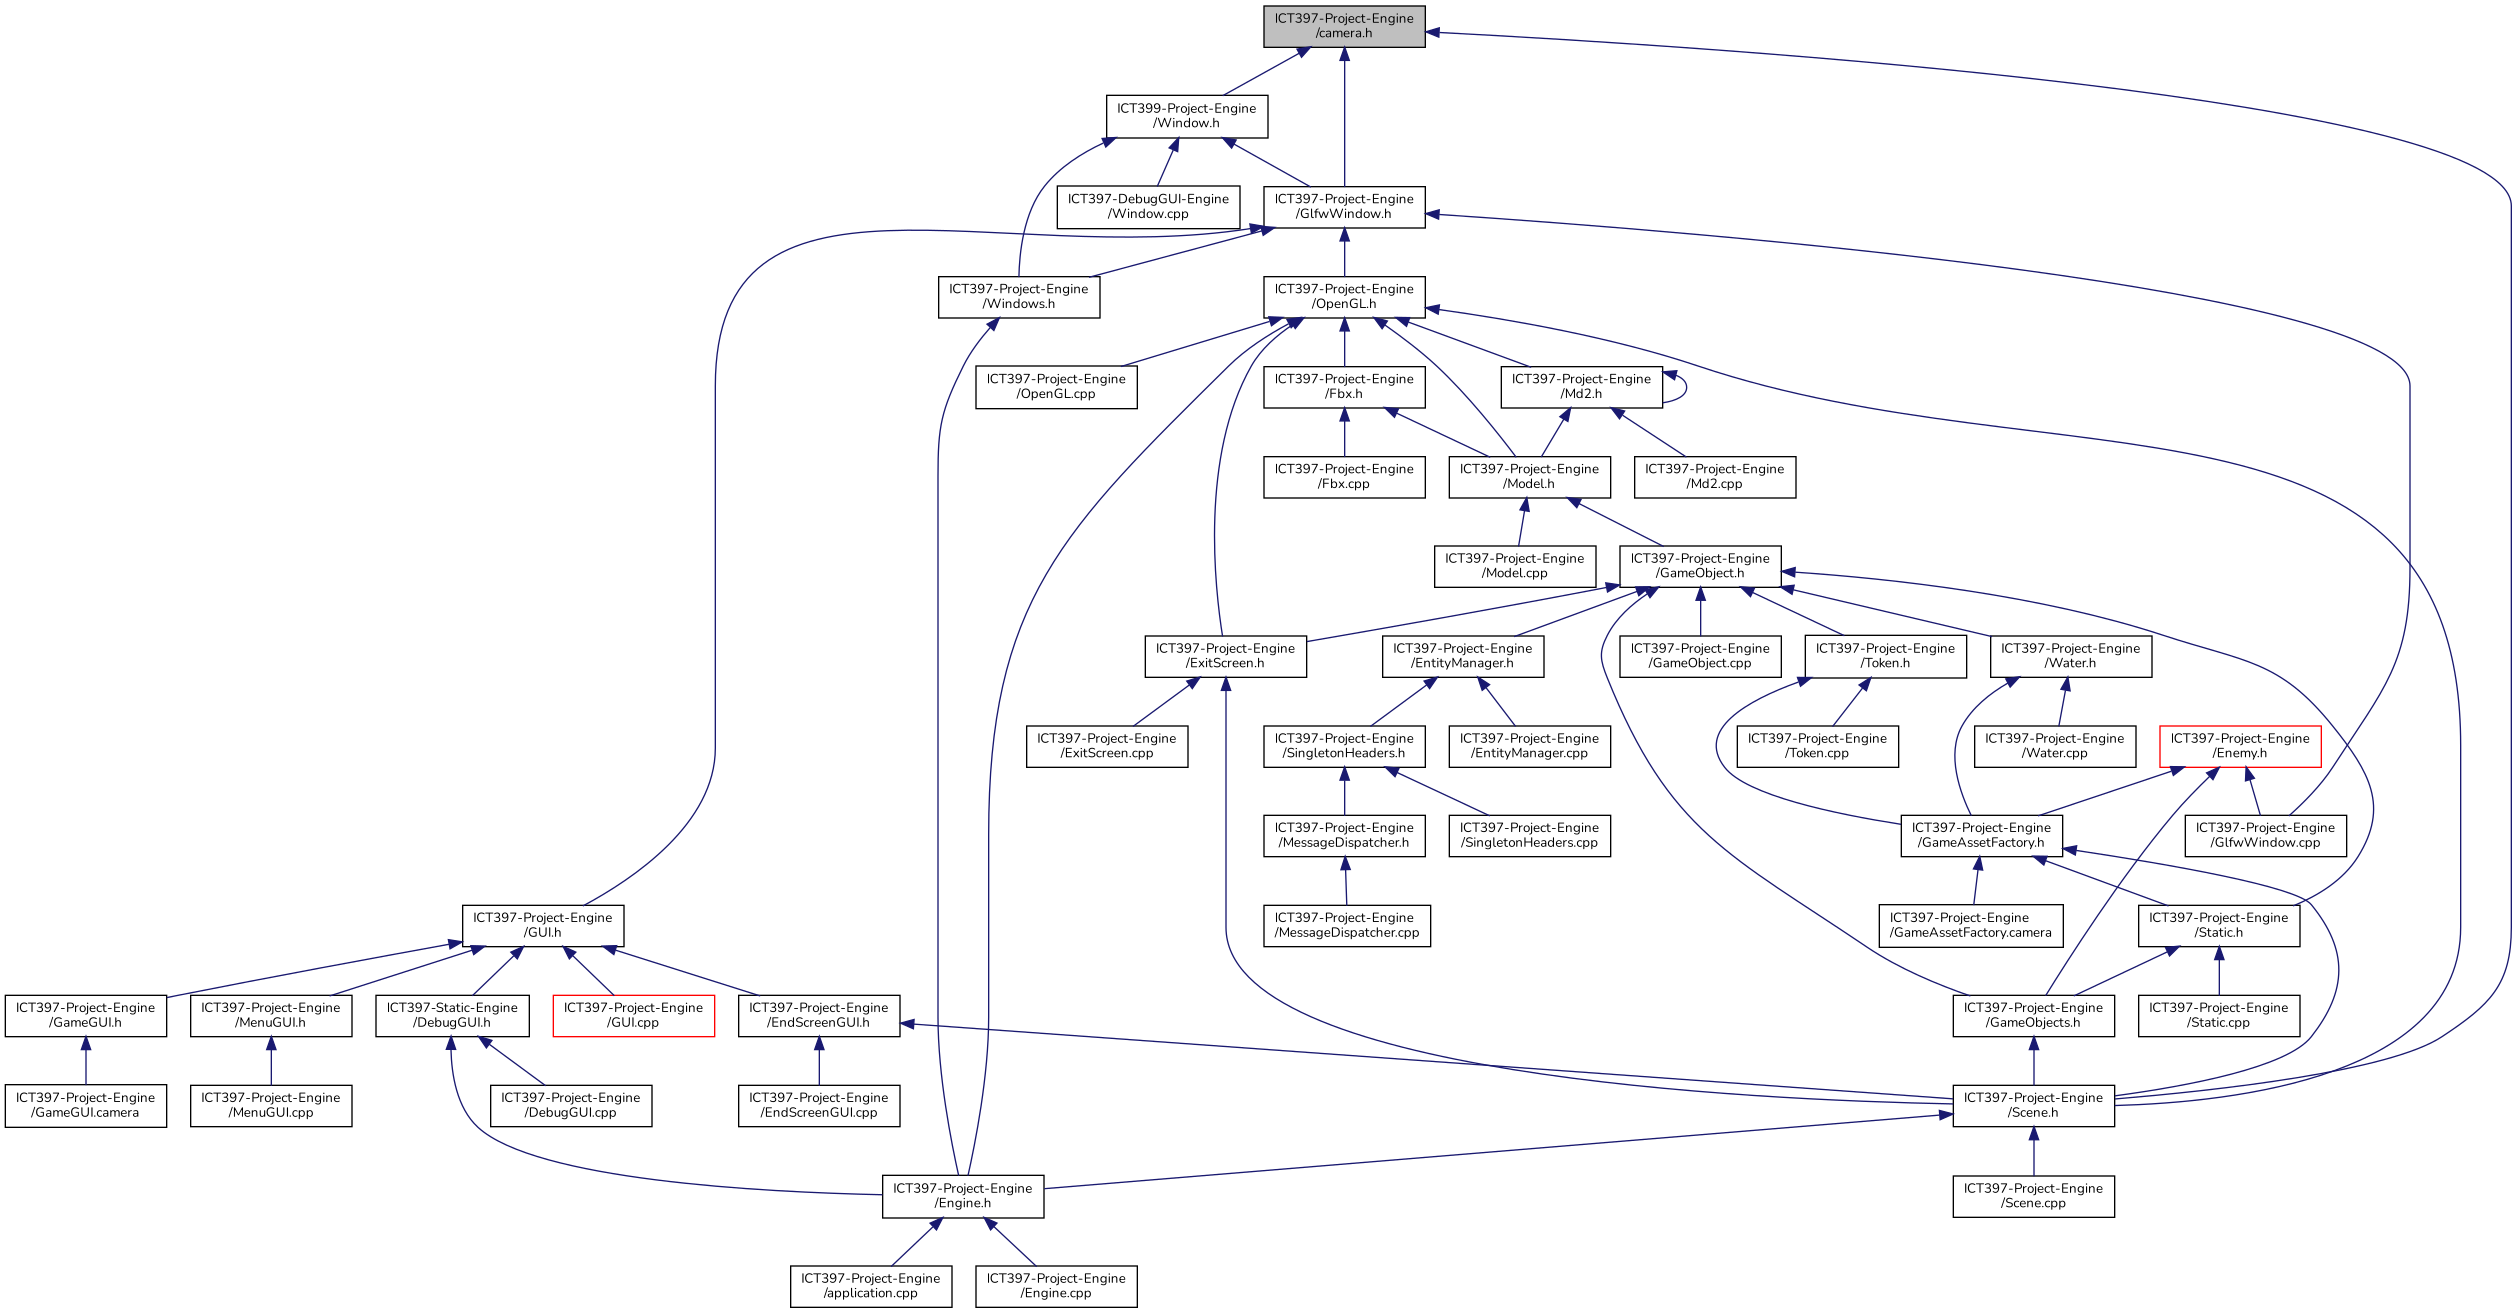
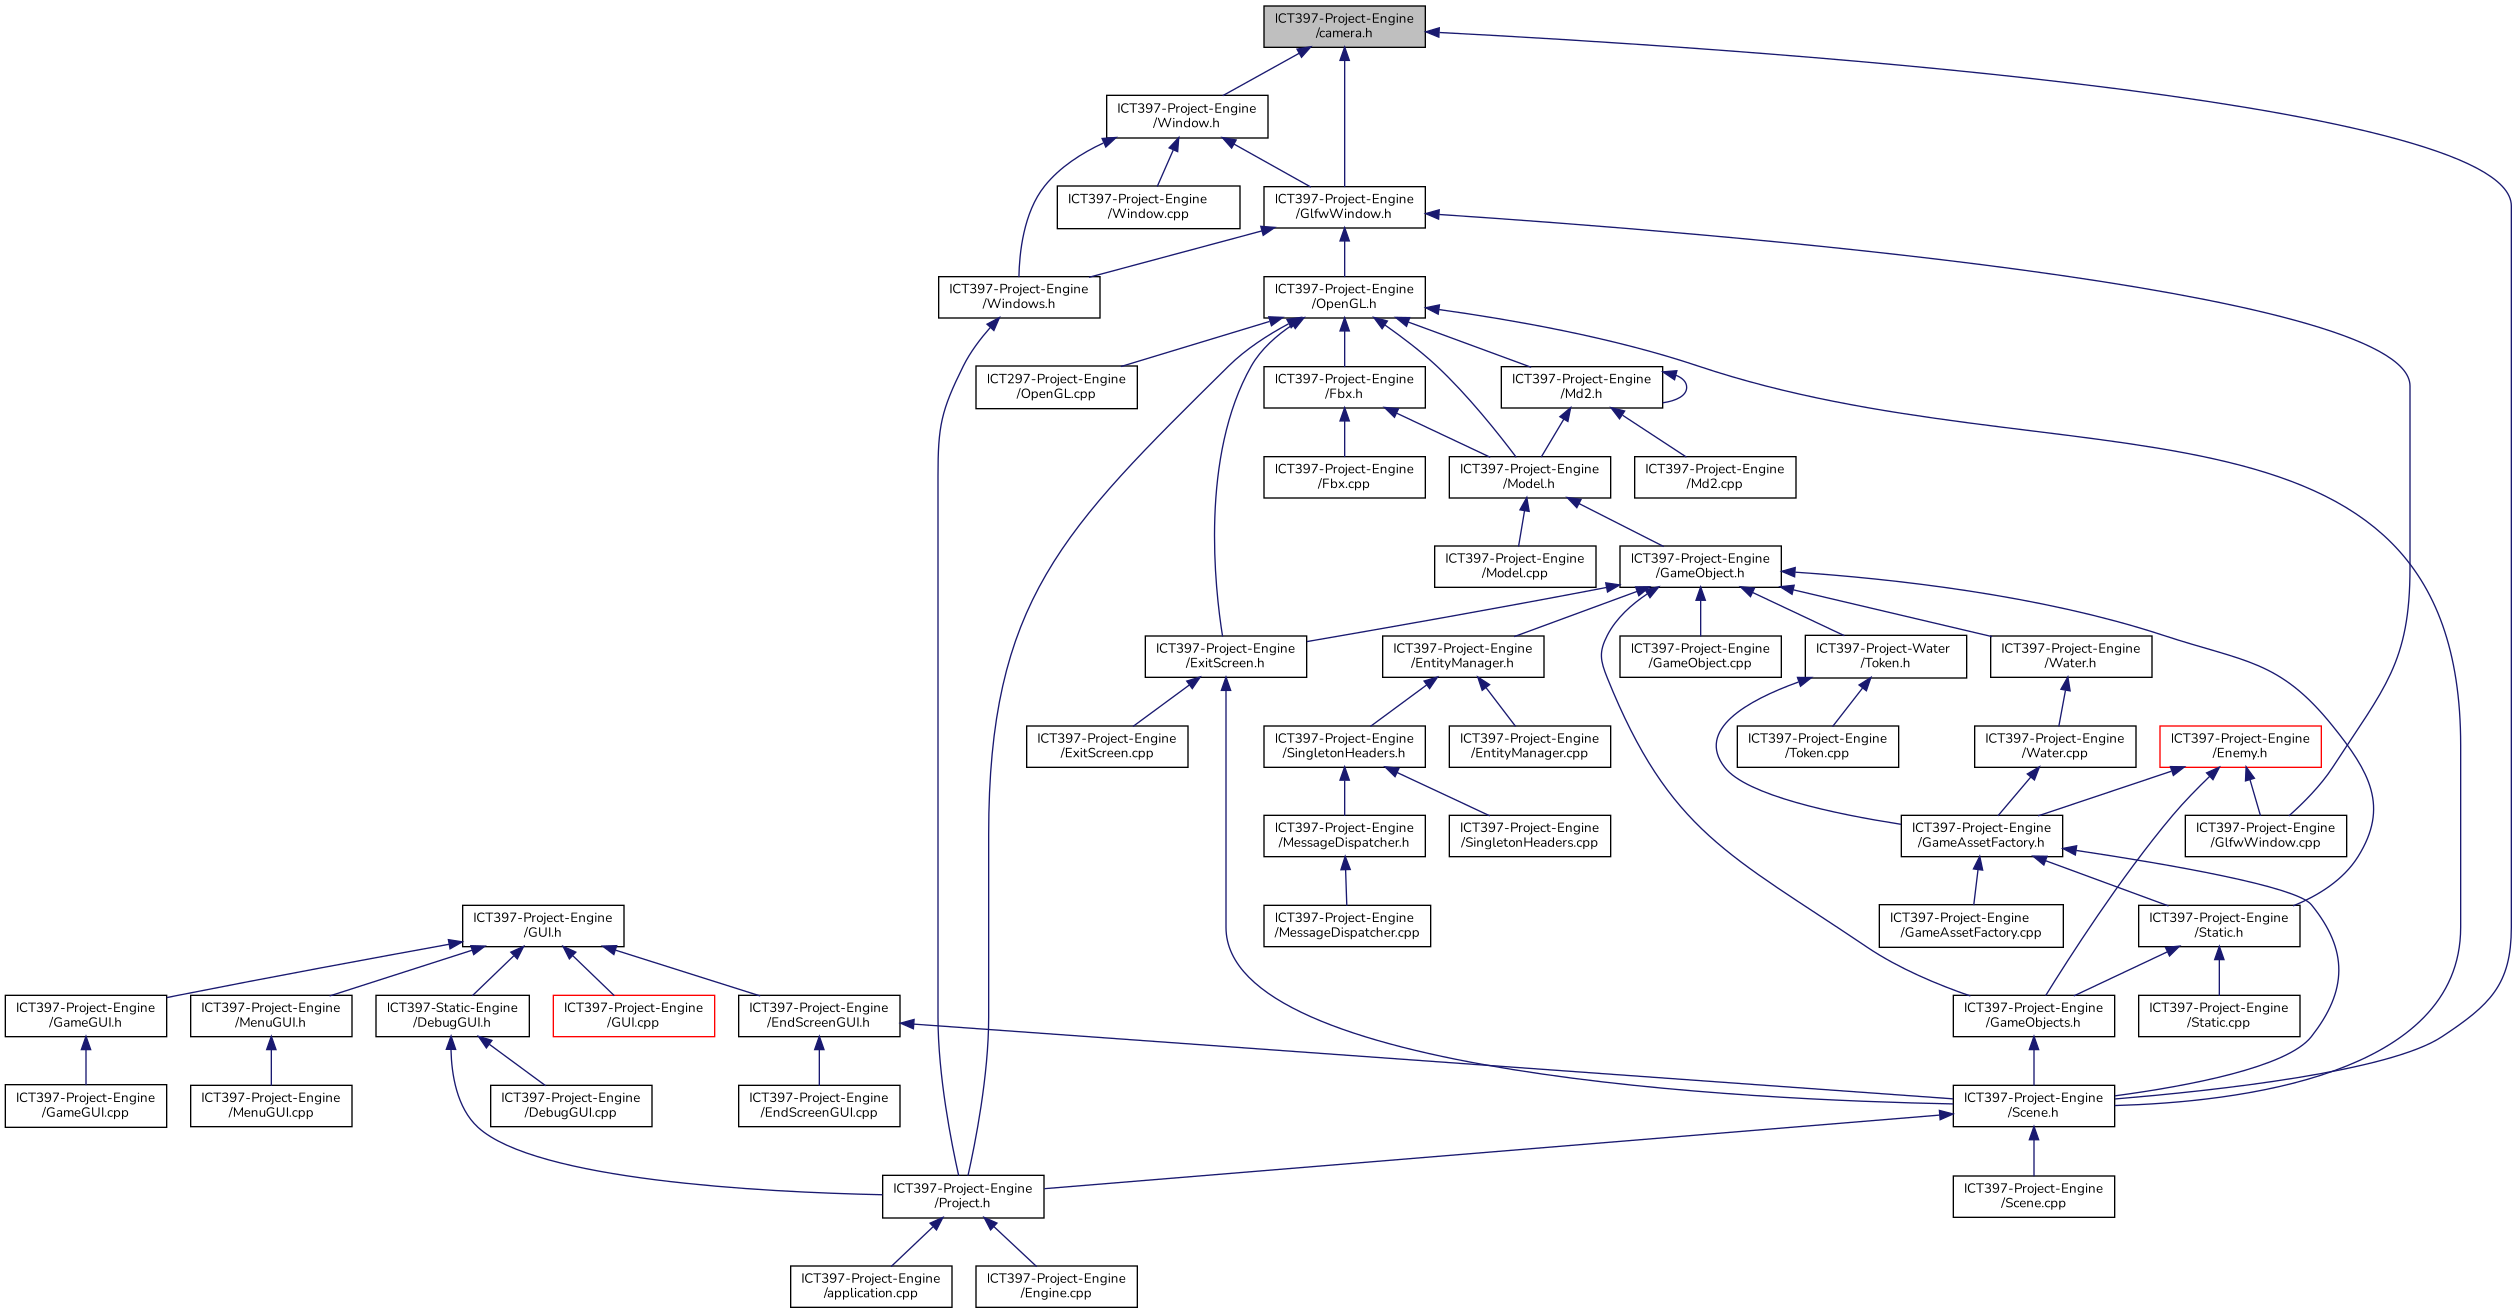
node "ICT399-Project-Engine /Window.h": label "ICT399-Project-Engine /Window.h" -> "ICT397-Project-Engine /Window.h"
node "ICT397-DebugGUI-Engine /Window.cpp": label "ICT397-DebugGUI-Engine /Window.cpp" -> "ICT397-Project-Engine /Window.cpp"
edge "ICT397-Project-Engine /GUI.h" -> "ICT397-Project-Engine /GlfwWindow.h": removed
node "ICT397-Project-Engine /OpenGL.cpp": label "ICT397-Project-Engine /OpenGL.cpp" -> "ICT297-Project-Engine /OpenGL.cpp"
node "ICT397-Project-Engine /Token.h": label "ICT397-Project-Engine /Token.h" -> "ICT397-Project-Water /Token.h"
edge "ICT397-Project-Engine /GameAssetFactory.h" -> "ICT397-Project-Engine /Water.h": now "ICT397-Project-Engine /GameAssetFactory.h" -> "ICT397-Project-Engine /Water.cpp"
node "ICT397-Project-Engine /GameAssetFactory.camera": label "ICT397-Project-Engine /GameAssetFactory.camera" -> "ICT397-Project-Engine /GameAssetFactory.cpp"
node "ICT397-Project-Engine /GameGUI.camera": label "ICT397-Project-Engine /GameGUI.camera" -> "ICT397-Project-Engine /GameGUI.cpp"
node "ICT397-Project-Engine /Engine.h": label "ICT397-Project-Engine /Engine.h" -> "ICT397-Project-Engine /Project.h"
